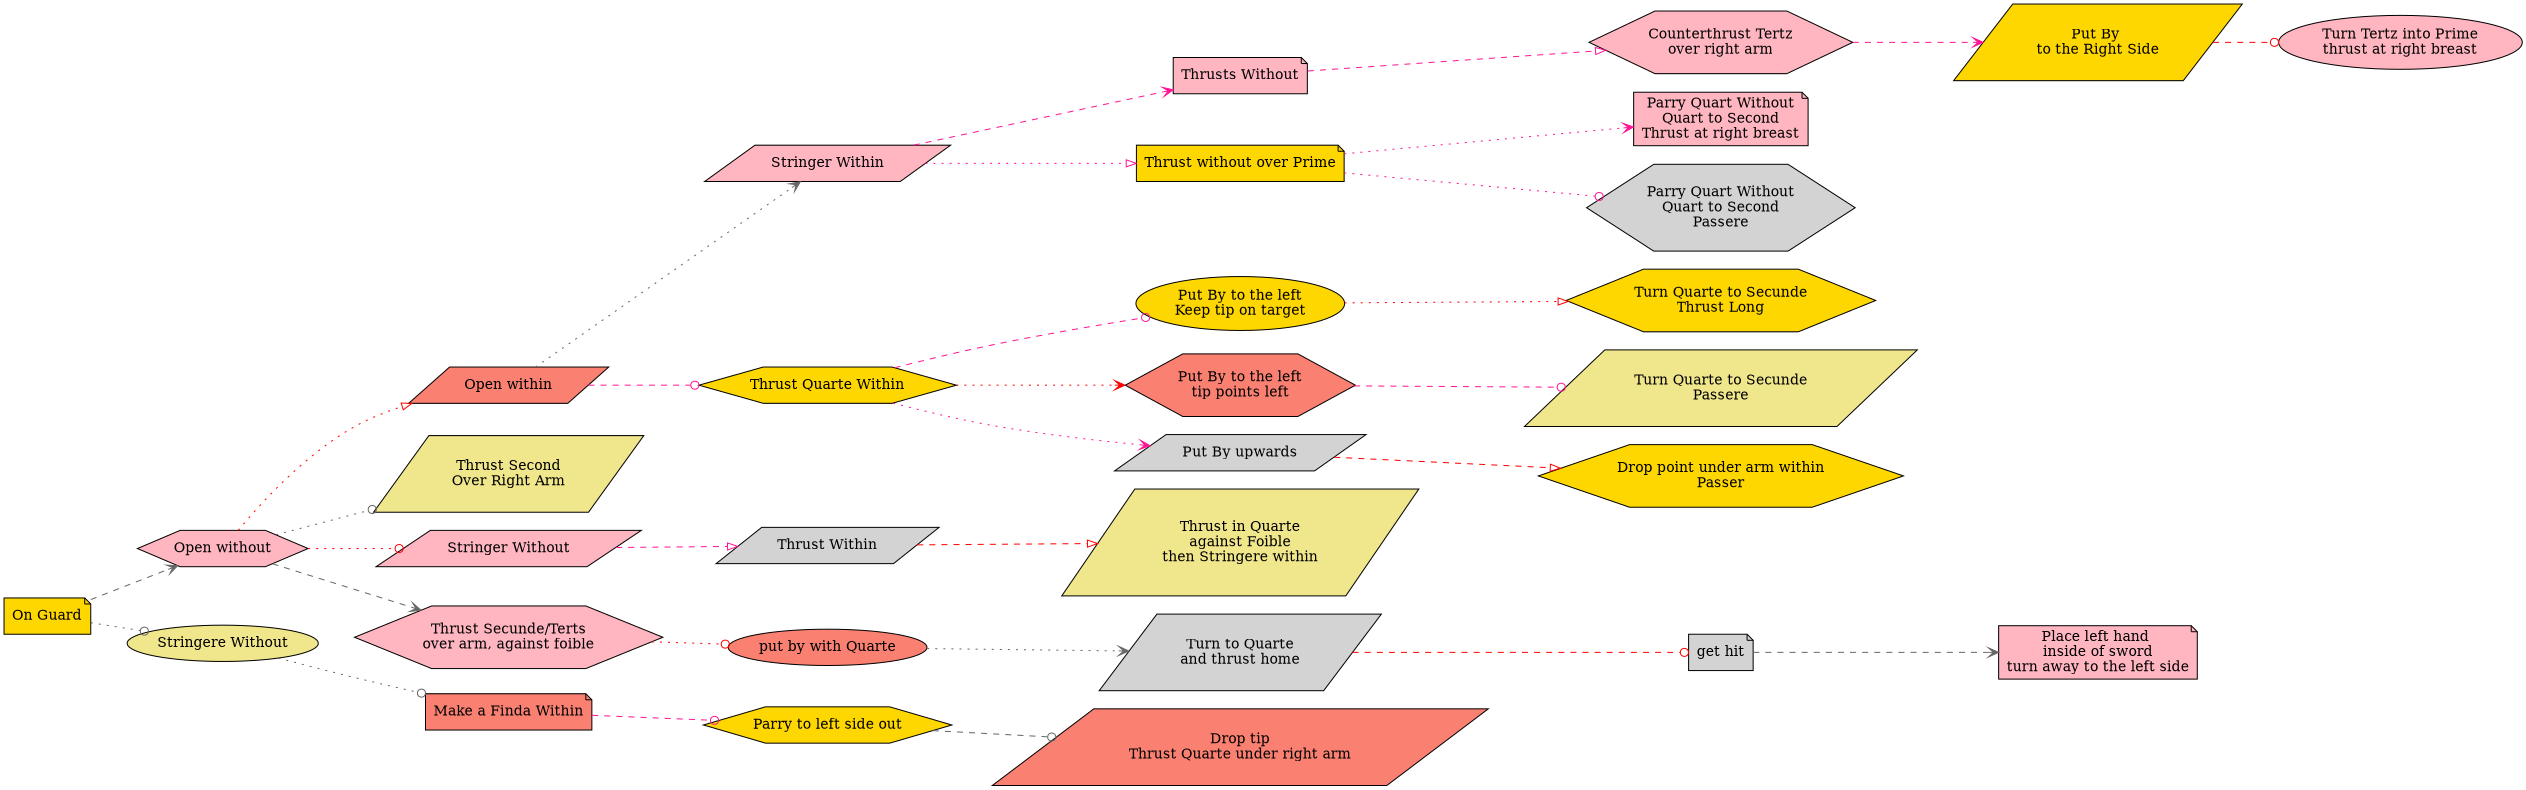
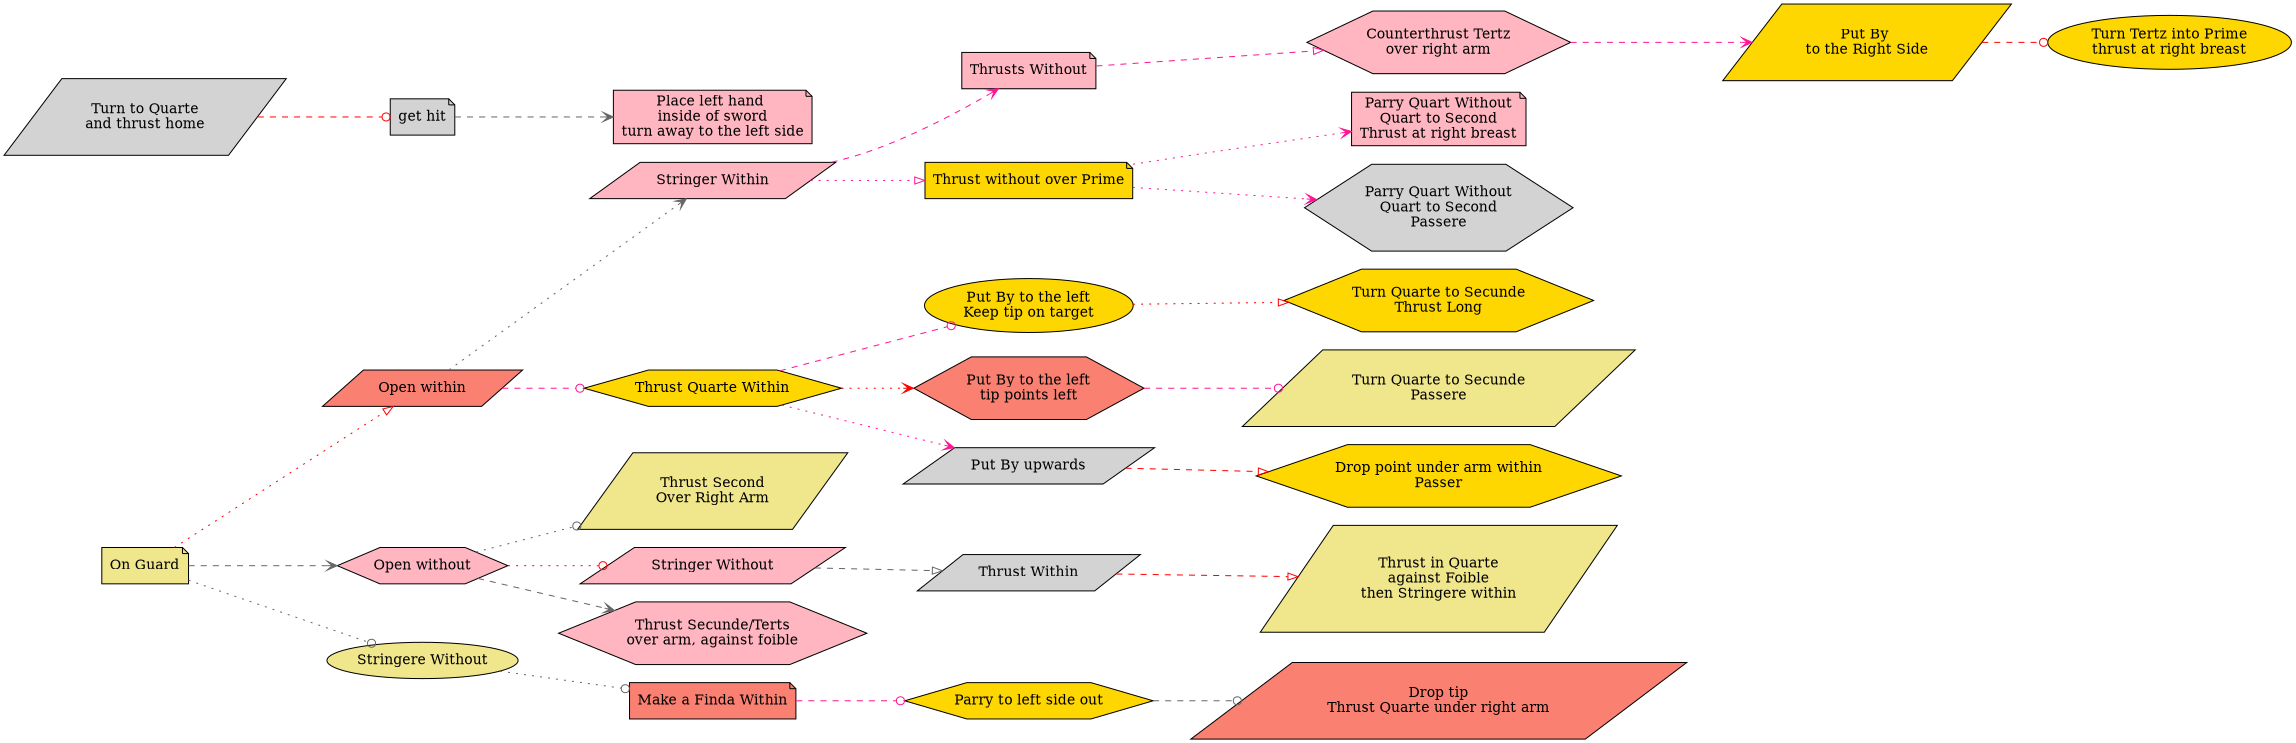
node "Turn Tertz into Prime thrust at right breast": fillcolor lightpink -> gold
edge "Thrust without over Prime" -> "Parry Quart Without Quart to Second Passere": arrowhead odot -> vee
edge "Open without" -> "Open within": now "On Guard" -> "Open within"
edge "Stringer Without" -> "Thrust Within": color deeppink -> gray40
node "On Guard": fillcolor gold -> khaki
node "put by with Quarte": removed
